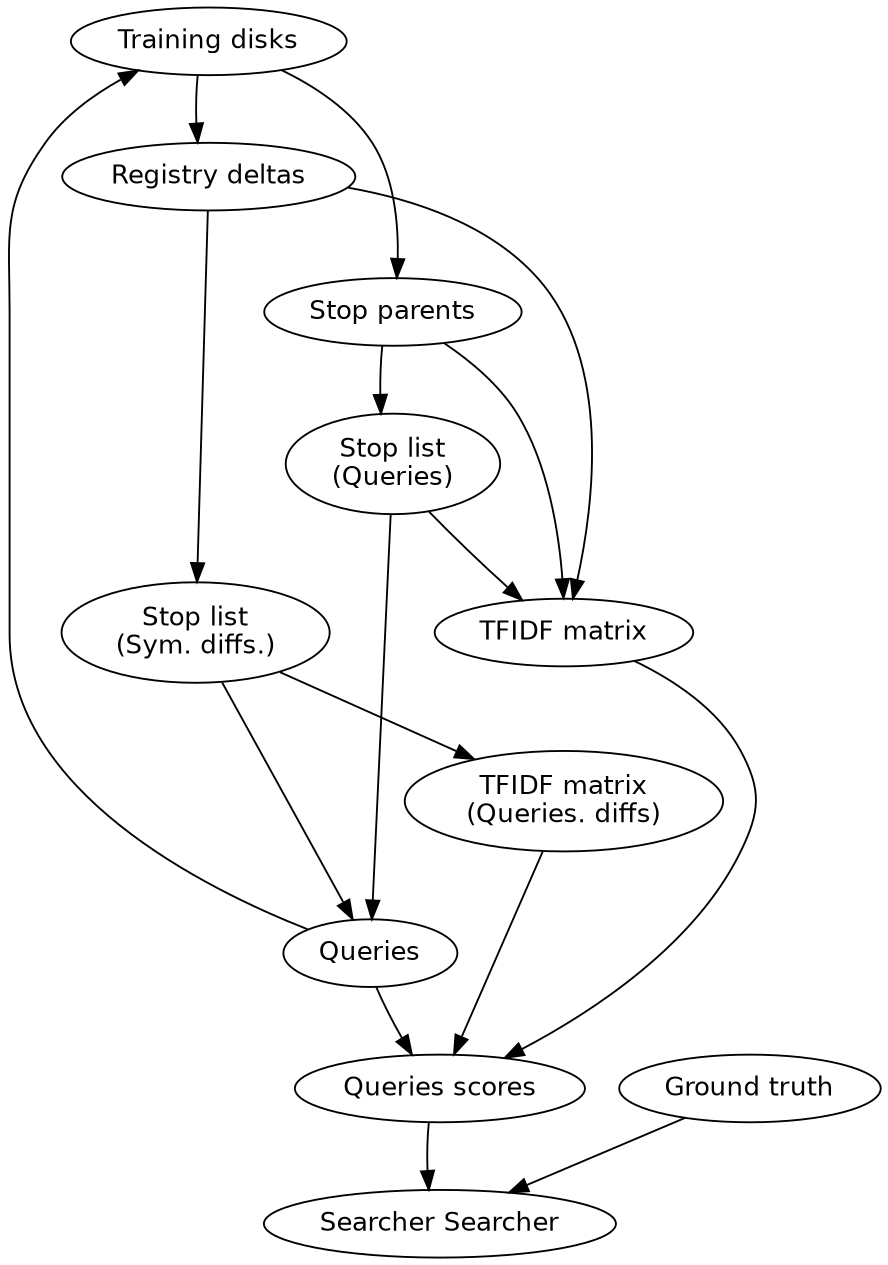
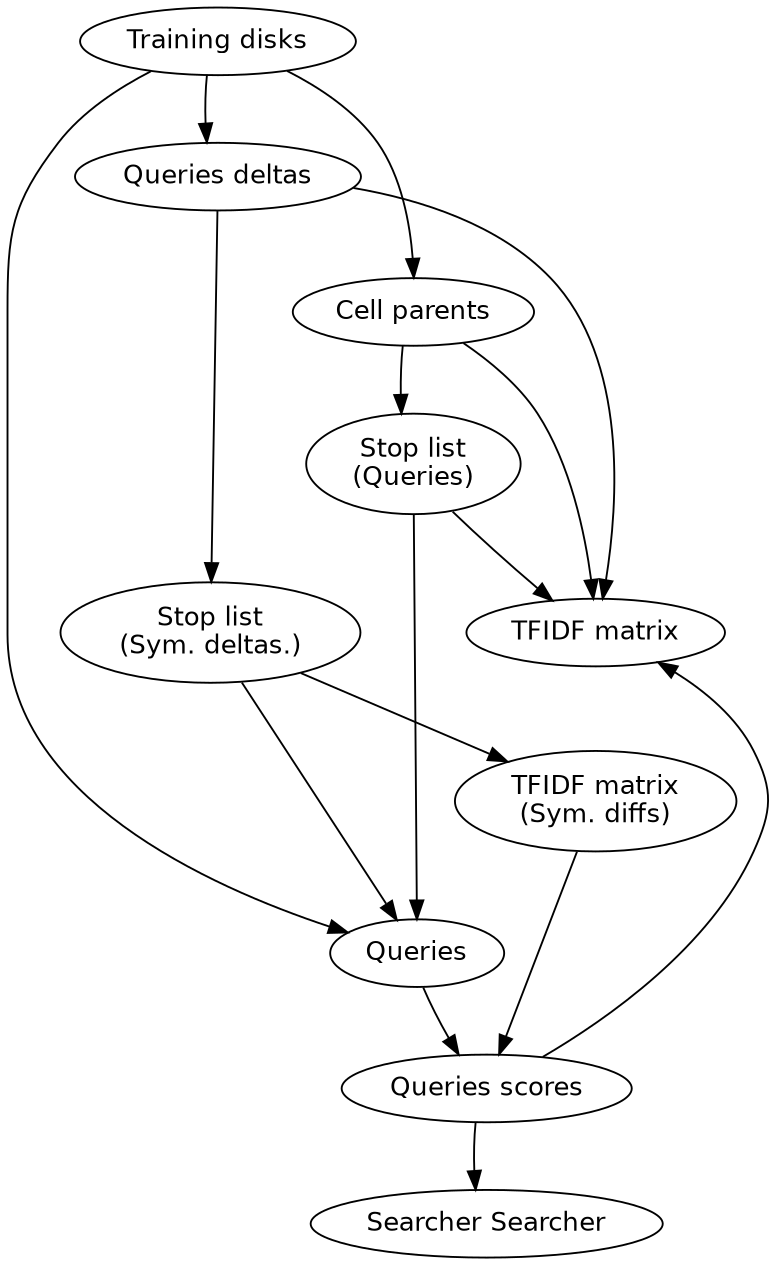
node "Registry deltas": label "Registry deltas" -> "Queries deltas"
node "Stop parents": label "Stop parents" -> "Cell parents"
edge "Queries" -> "Training disks": reversed
node "Stop list (Sym. diffs.)": label "Stop list (Sym. diffs.)" -> "Stop list (Sym. deltas.)"
node "TFIDF matrix (Queries. diffs)": label "TFIDF matrix (Queries. diffs)" -> "TFIDF matrix (Sym. diffs)"
edge "TFIDF matrix" -> "Queries scores": reversed
node "Ground truth": removed
